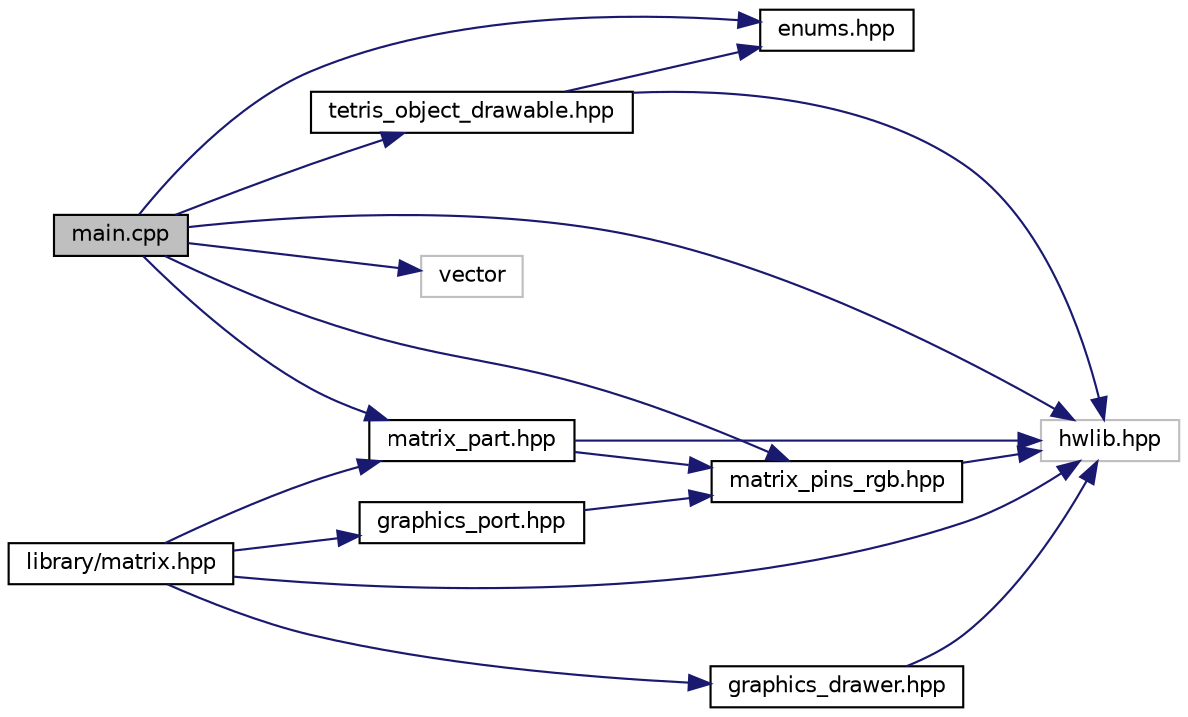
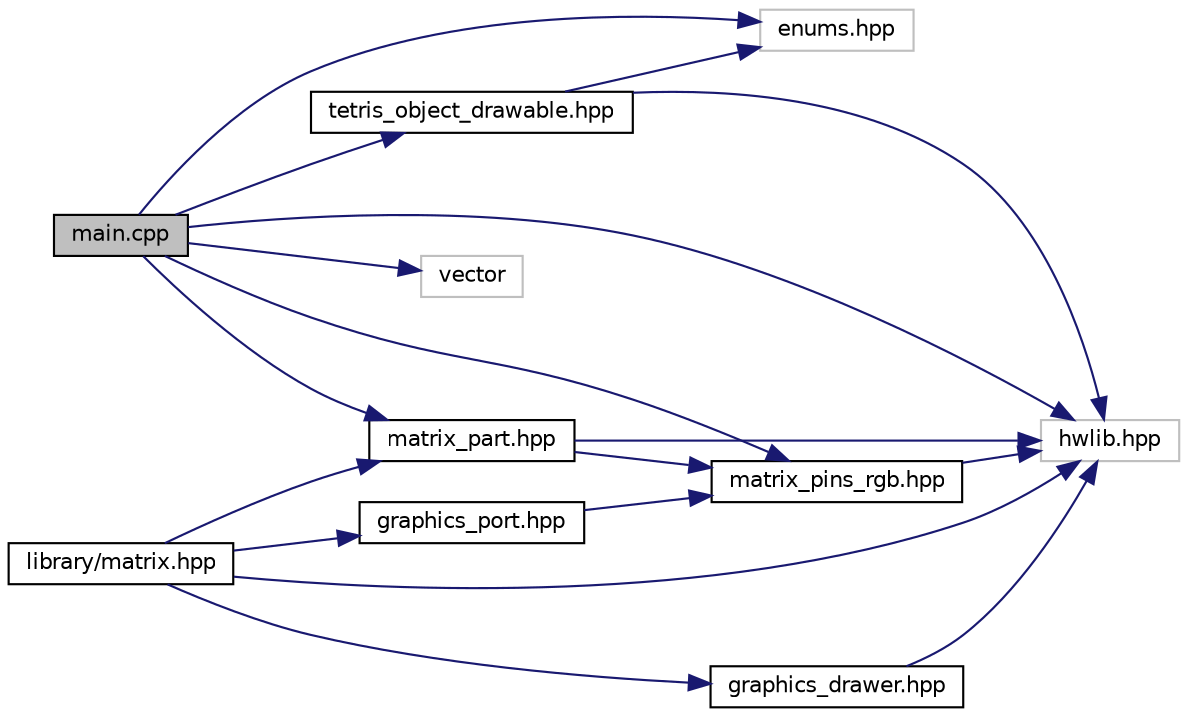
node "enums.hpp": color black -> grey75
